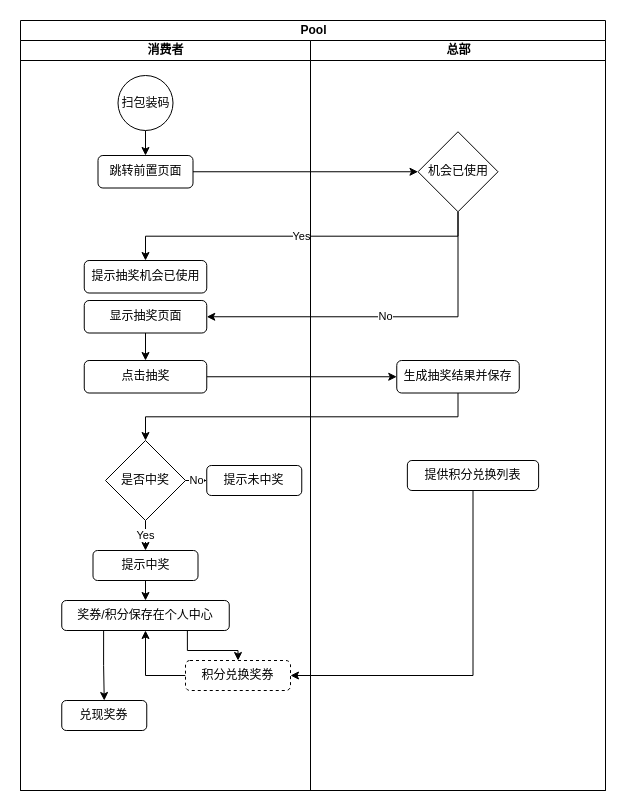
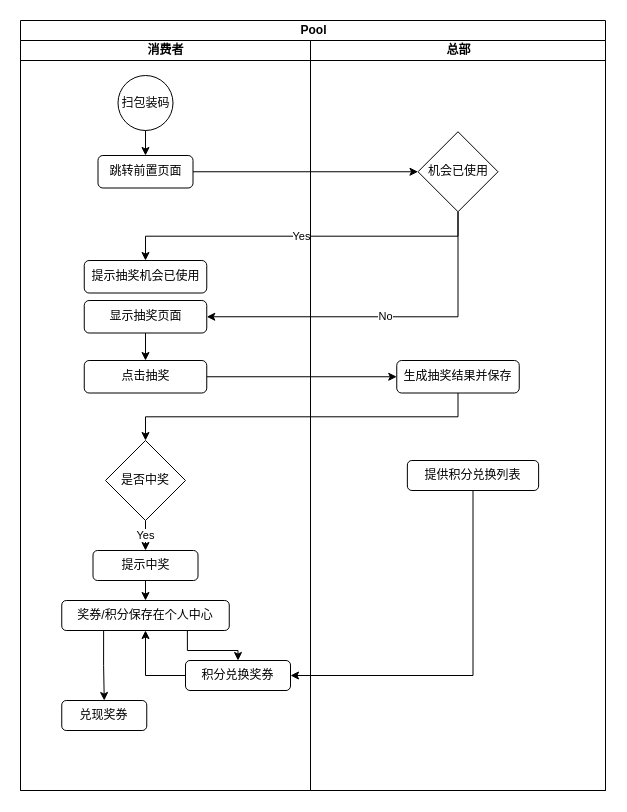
edge "是否中奖" -> "提示未中奖": removed, label "No"
node "提示未中奖": removed
node "积分兑换奖券": style dashed -> solid
